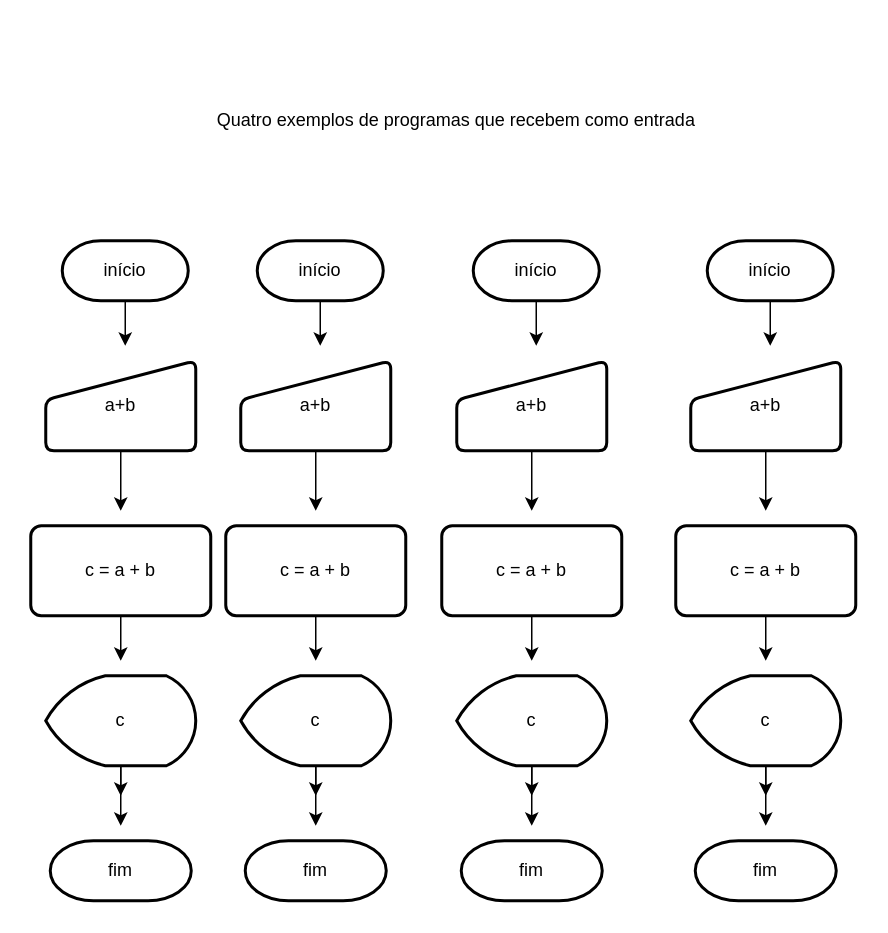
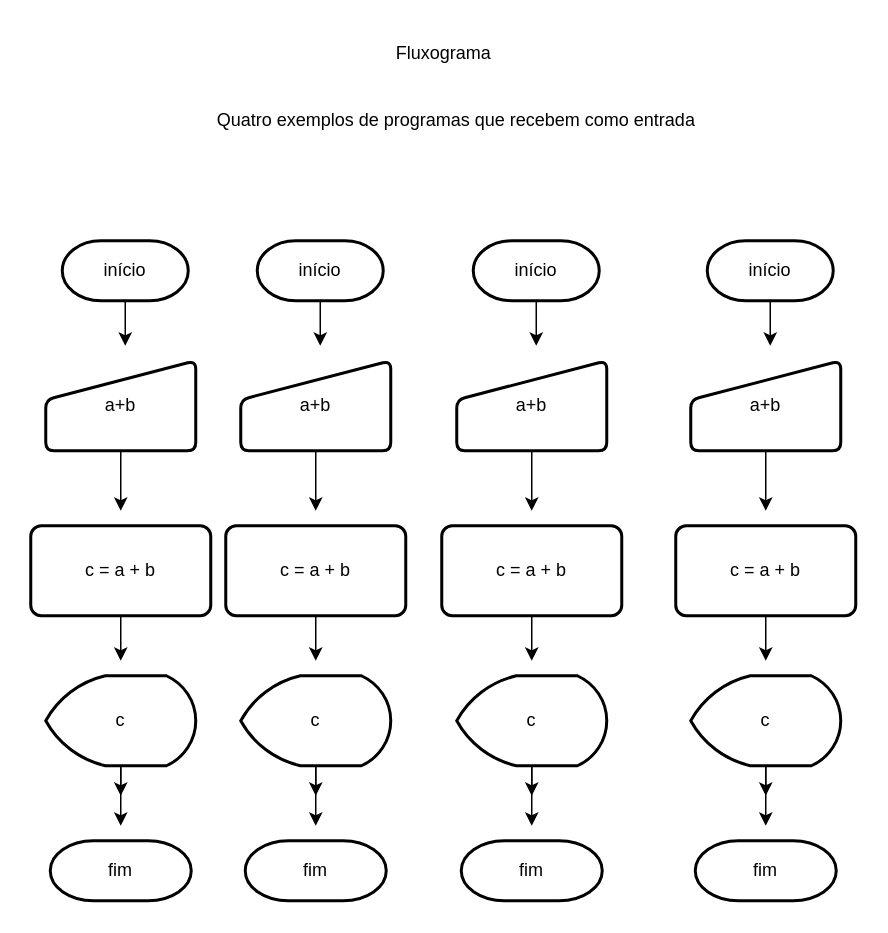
node "Fluxograma": added
